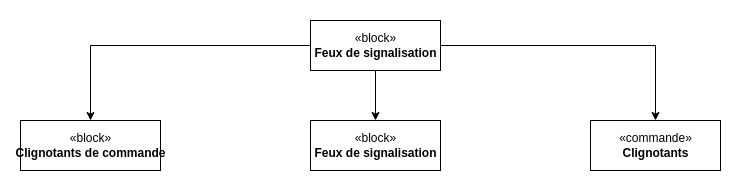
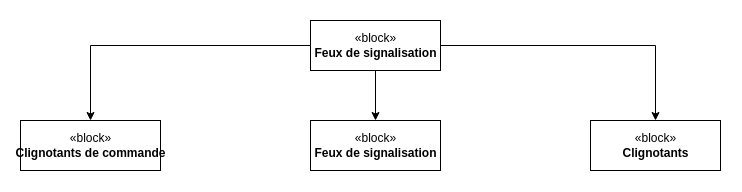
node "«commande» Clignotants": label "«commande» Clignotants" -> "«block» Clignotants"
